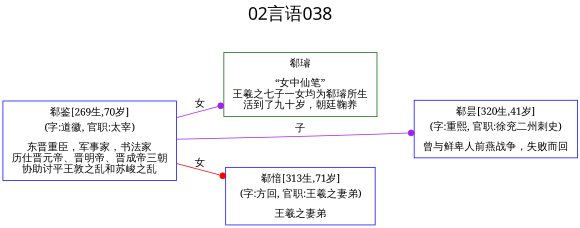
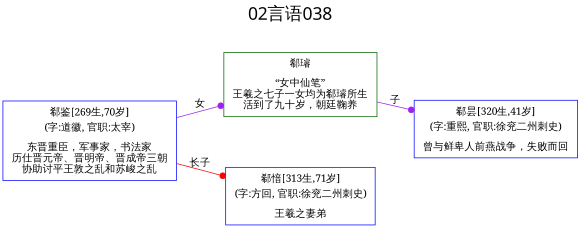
edge "郗鉴[269生,70岁]" -> "郗昙[320生,41岁]": now "郗璿" -> "郗昙[320生,41岁]"
edge "郗鉴[269生,70岁]" -> "郗愔[313生,71岁]": label "女" -> "长子"
node "郗愔[313生,71岁]": text "(字:方回, 官职:王羲之妻弟)" -> "(字:方回, 官职:徐兖二州刺史)"
